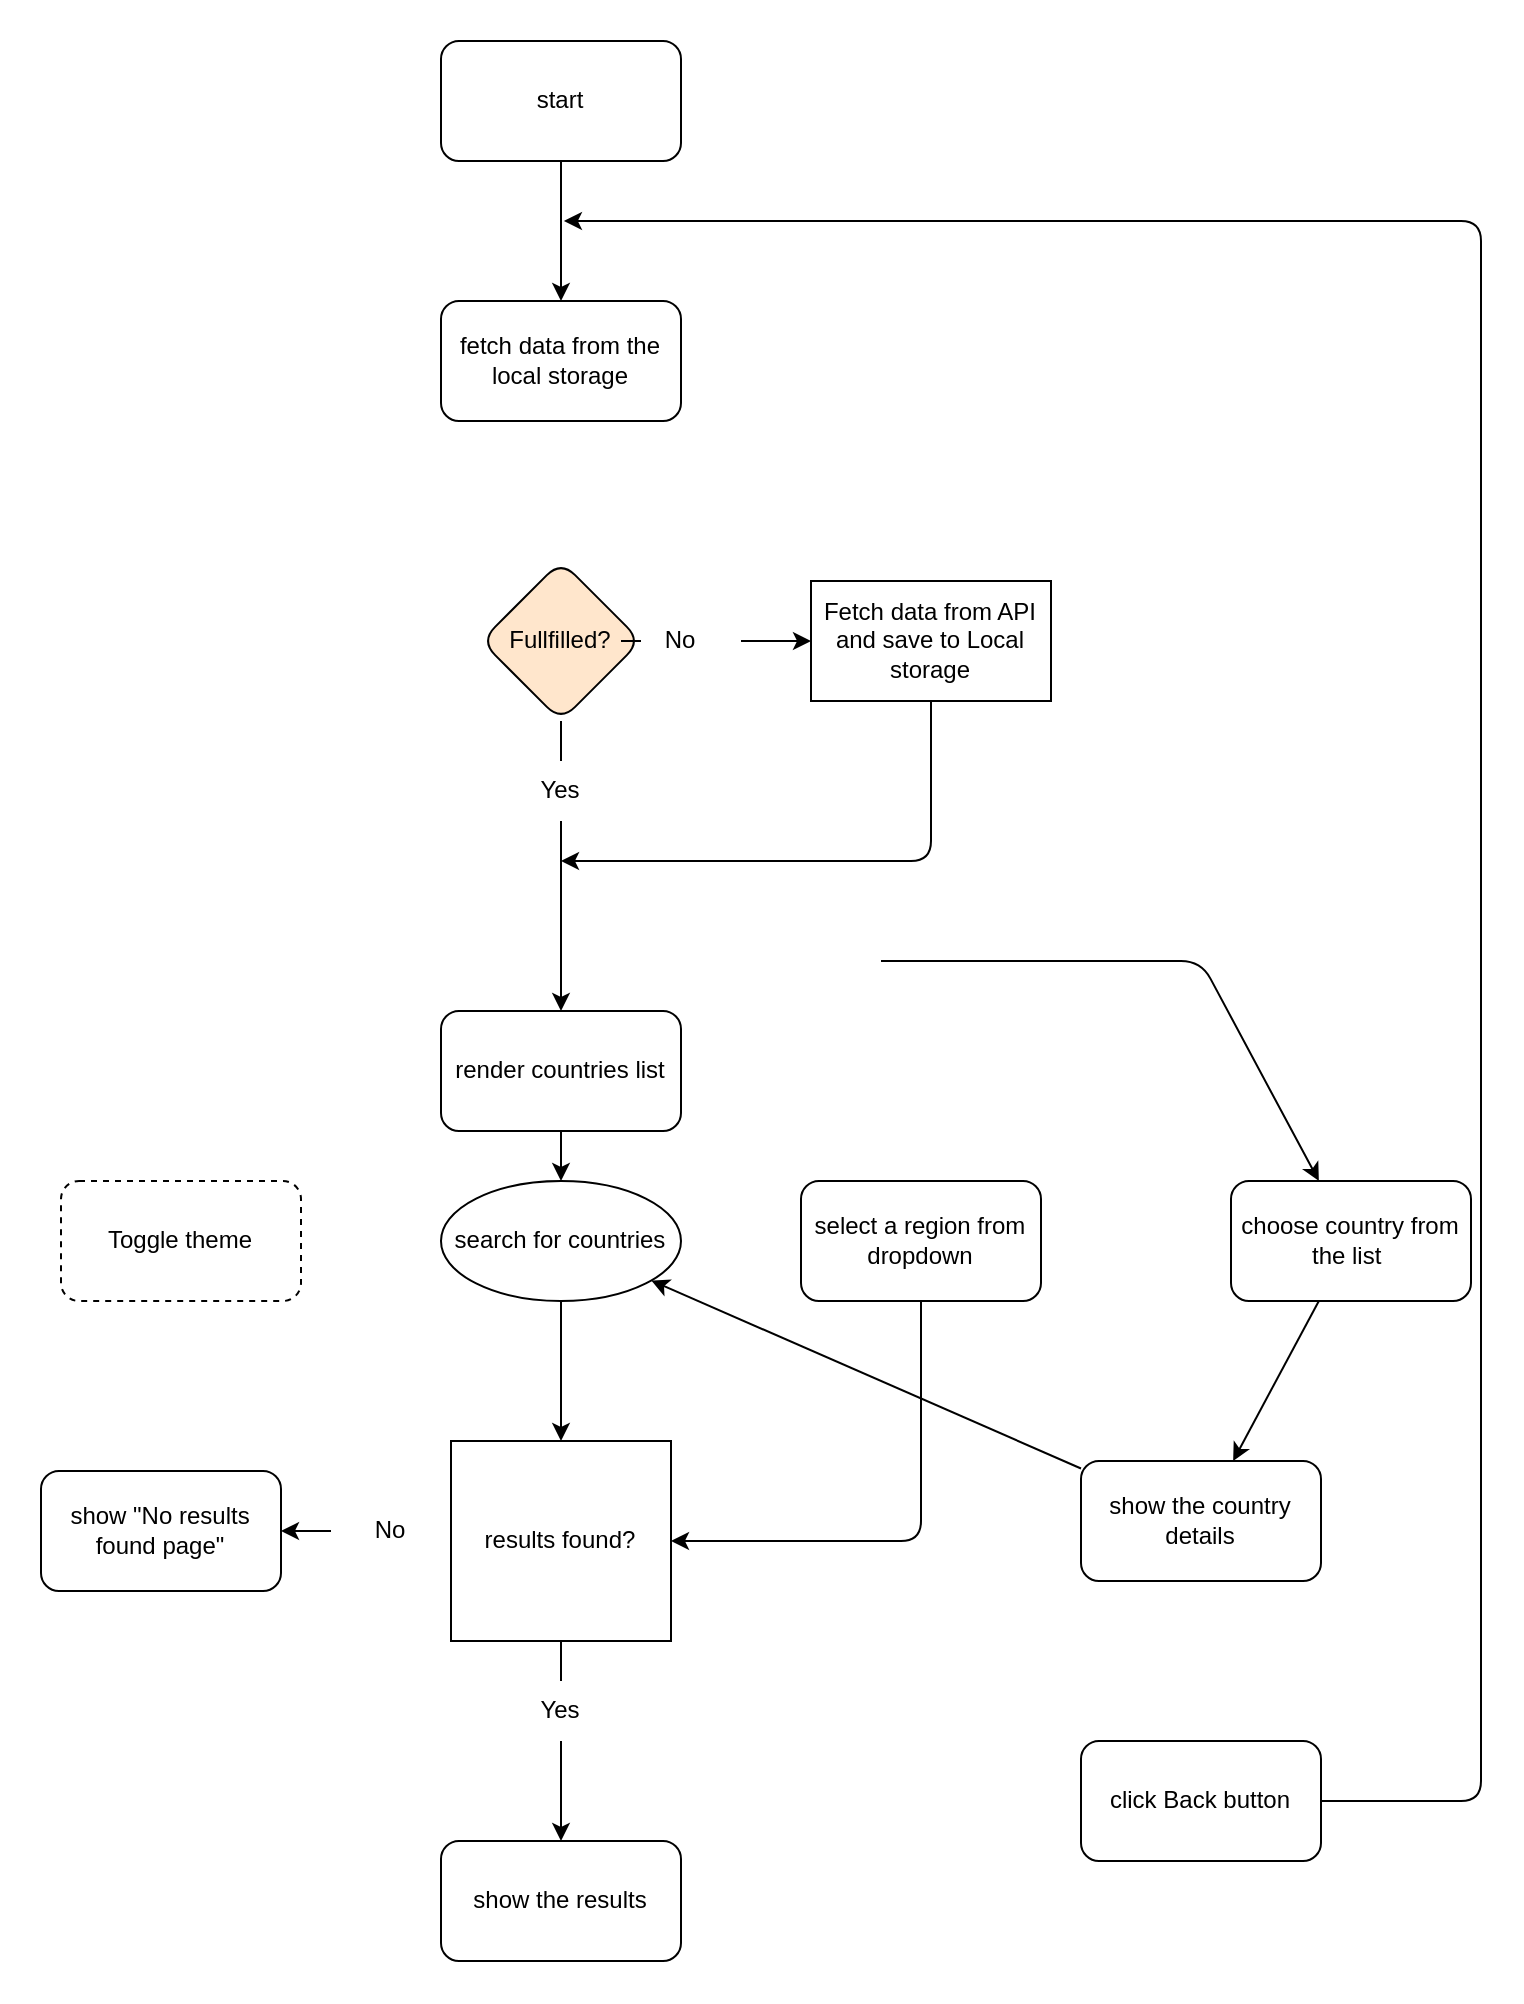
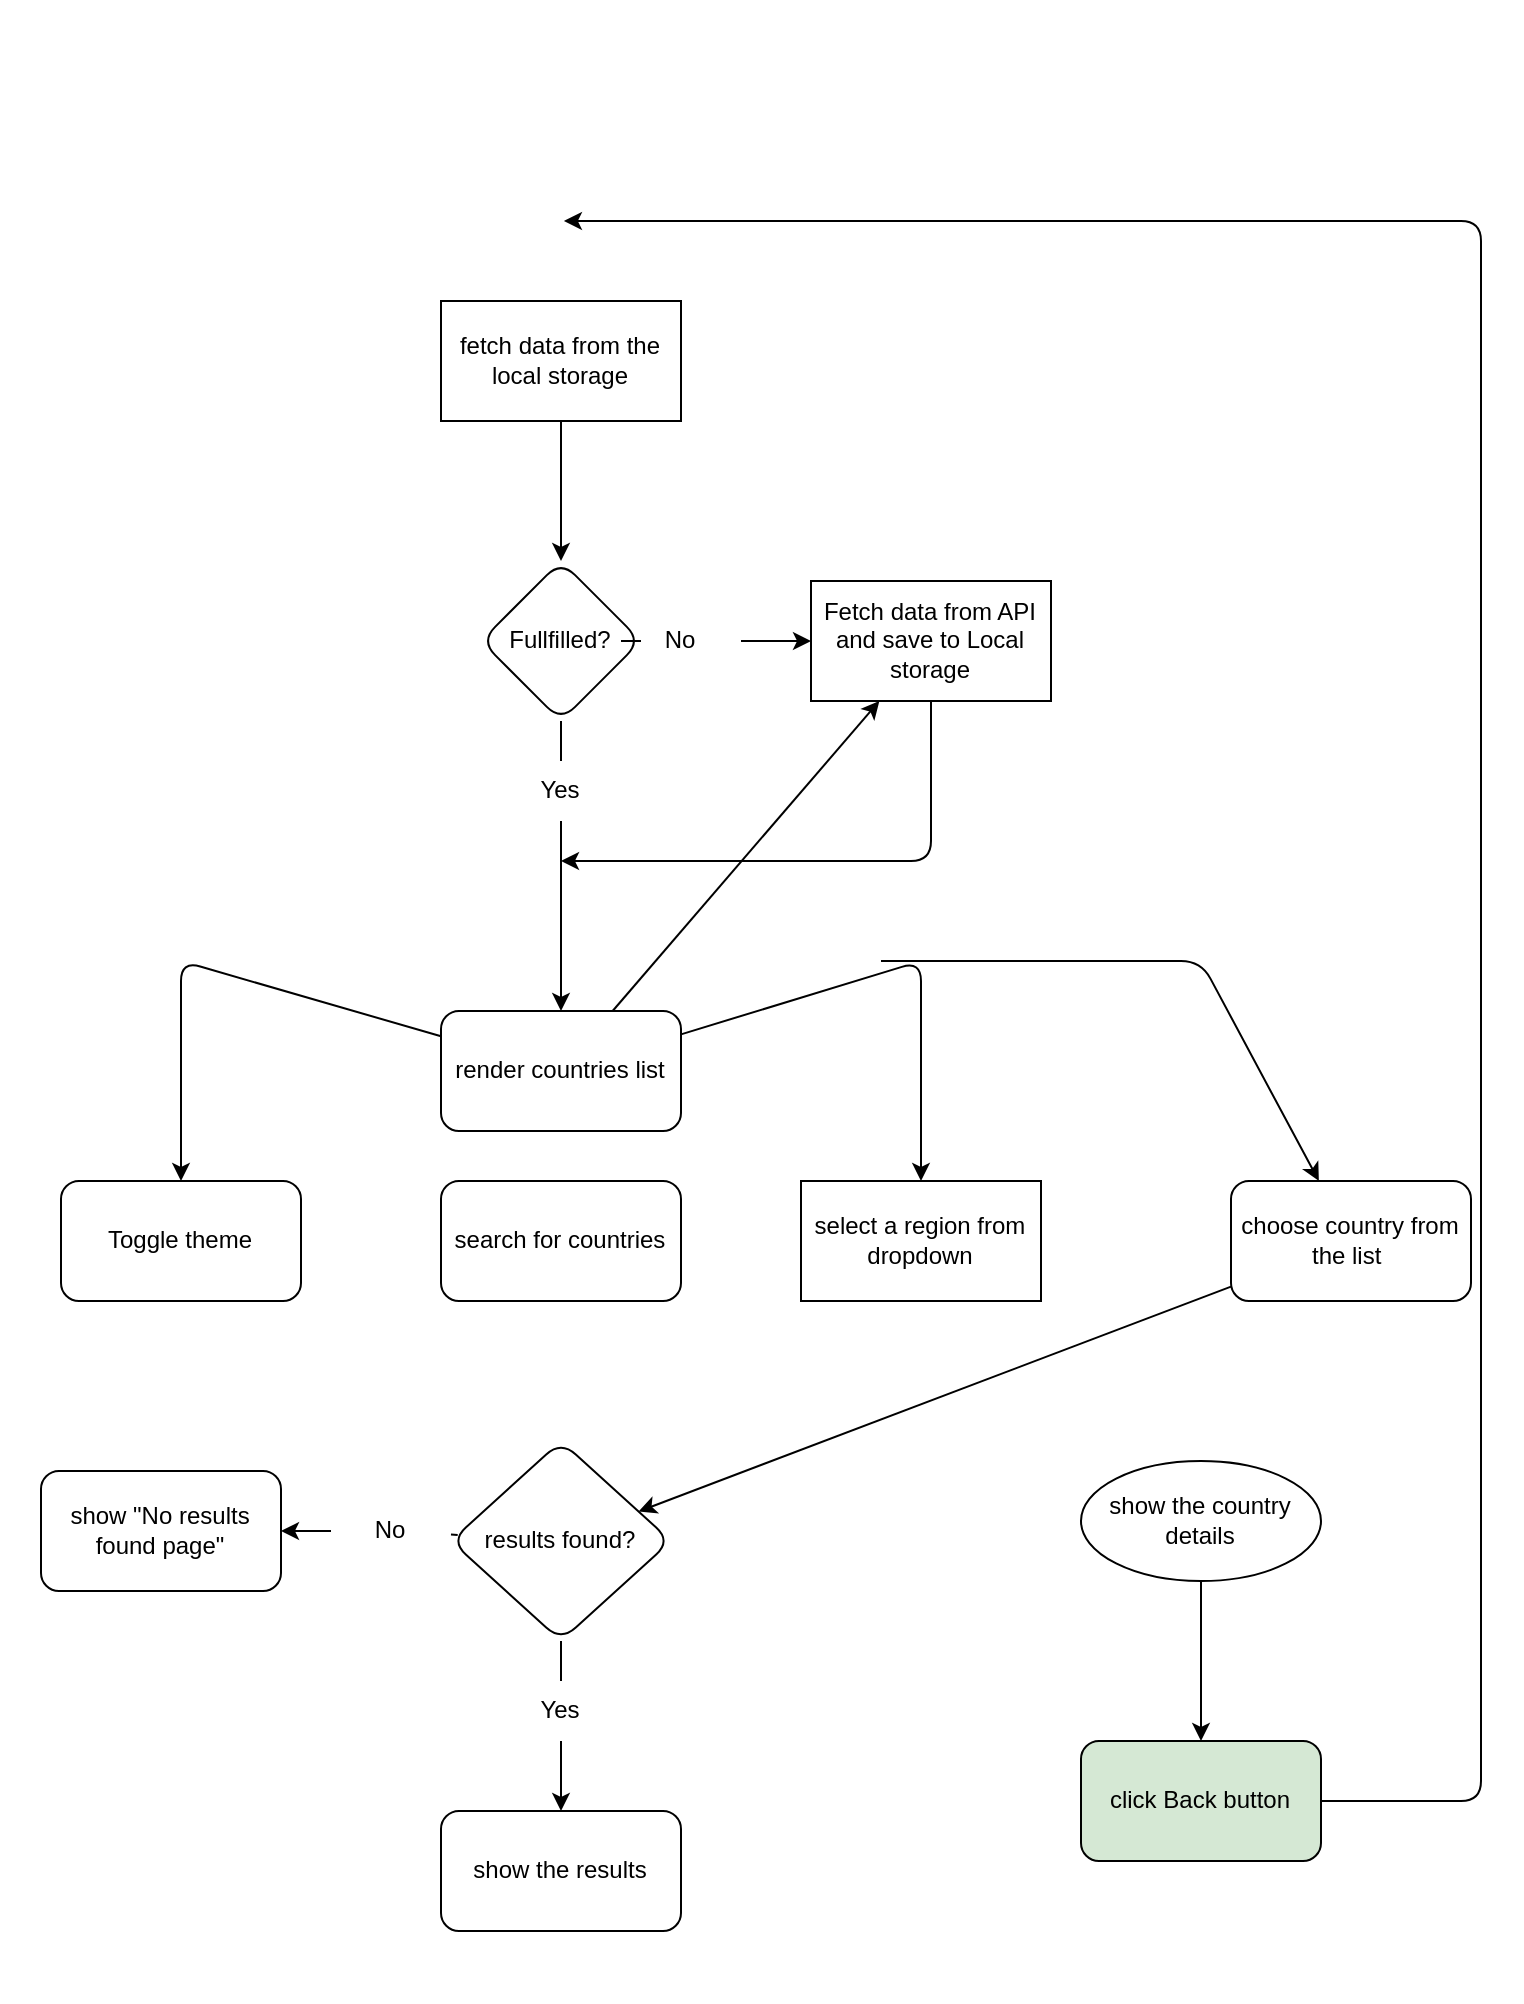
node "start": removed
edge "start" -> "fetch data from the local storage": removed
node "fetch data from the local storage": shape rounded rectangle -> rectangle
edge "fetch data from the local storage" -> "Fullfilled?": added
node "Fullfilled?": fillcolor #ffe6cc -> #ffffff
edge "render countries list" -> "select a region from dropdown": added
edge "render countries list" -> "Toggle theme": added
edge "render countries list" -> "search for countries": now "render countries list" -> "Fetch data from API and save to Local storage"
node "Toggle theme": style dashed -> solid
node "search for countries": shape ellipse -> rounded rectangle
node "select a region from dropdown": shape rounded rectangle -> rectangle
edge "show the country details" -> "search for countries": now "show the country details" -> "click Back button"
edge "search for countries" -> "results found?": removed
edge "choose country from the list" -> "show the country details": now "choose country from the list" -> "results found?"
node "show the country details": shape rounded rectangle -> ellipse
node "results found?": shape rectangle -> diamond
edge "select a region from dropdown" -> "results found?": removed
node "click Back button": fillcolor #ffffff -> #d5e8d4
node "show the results": moved (561, 1901) -> (561, 1871)
